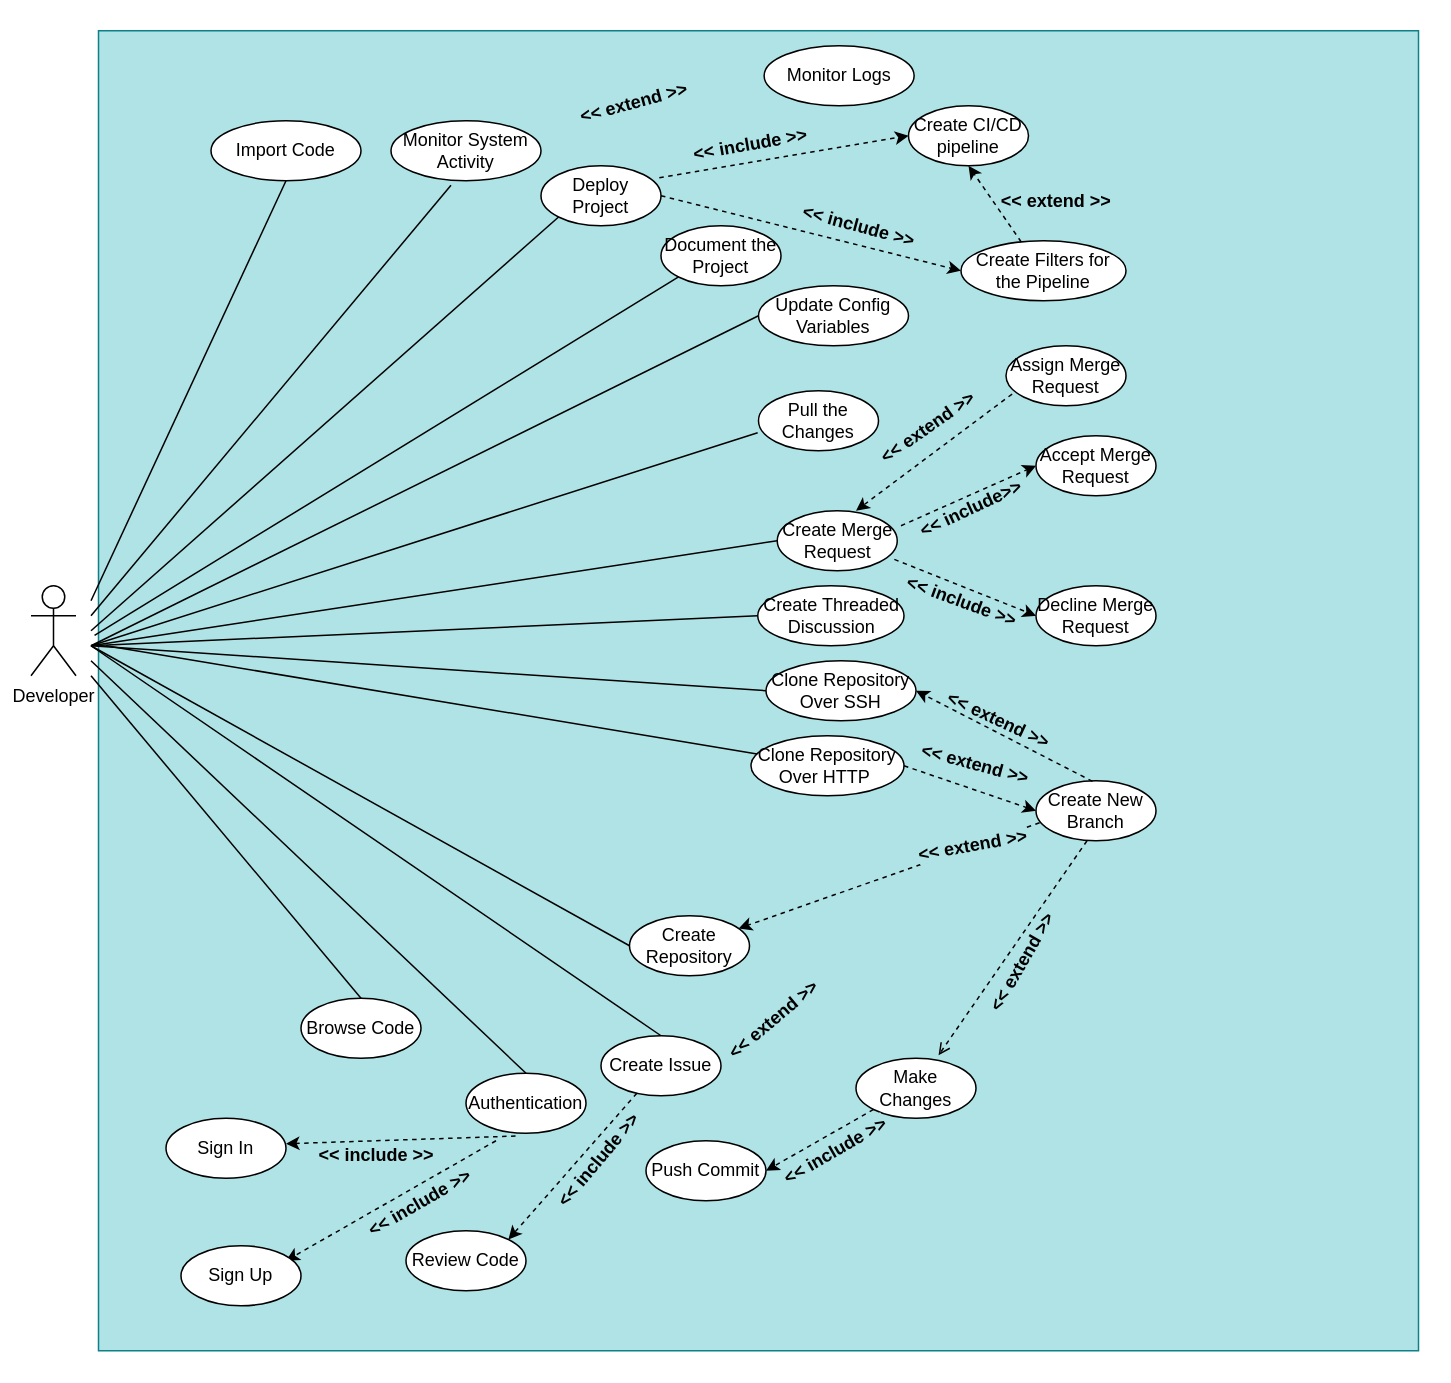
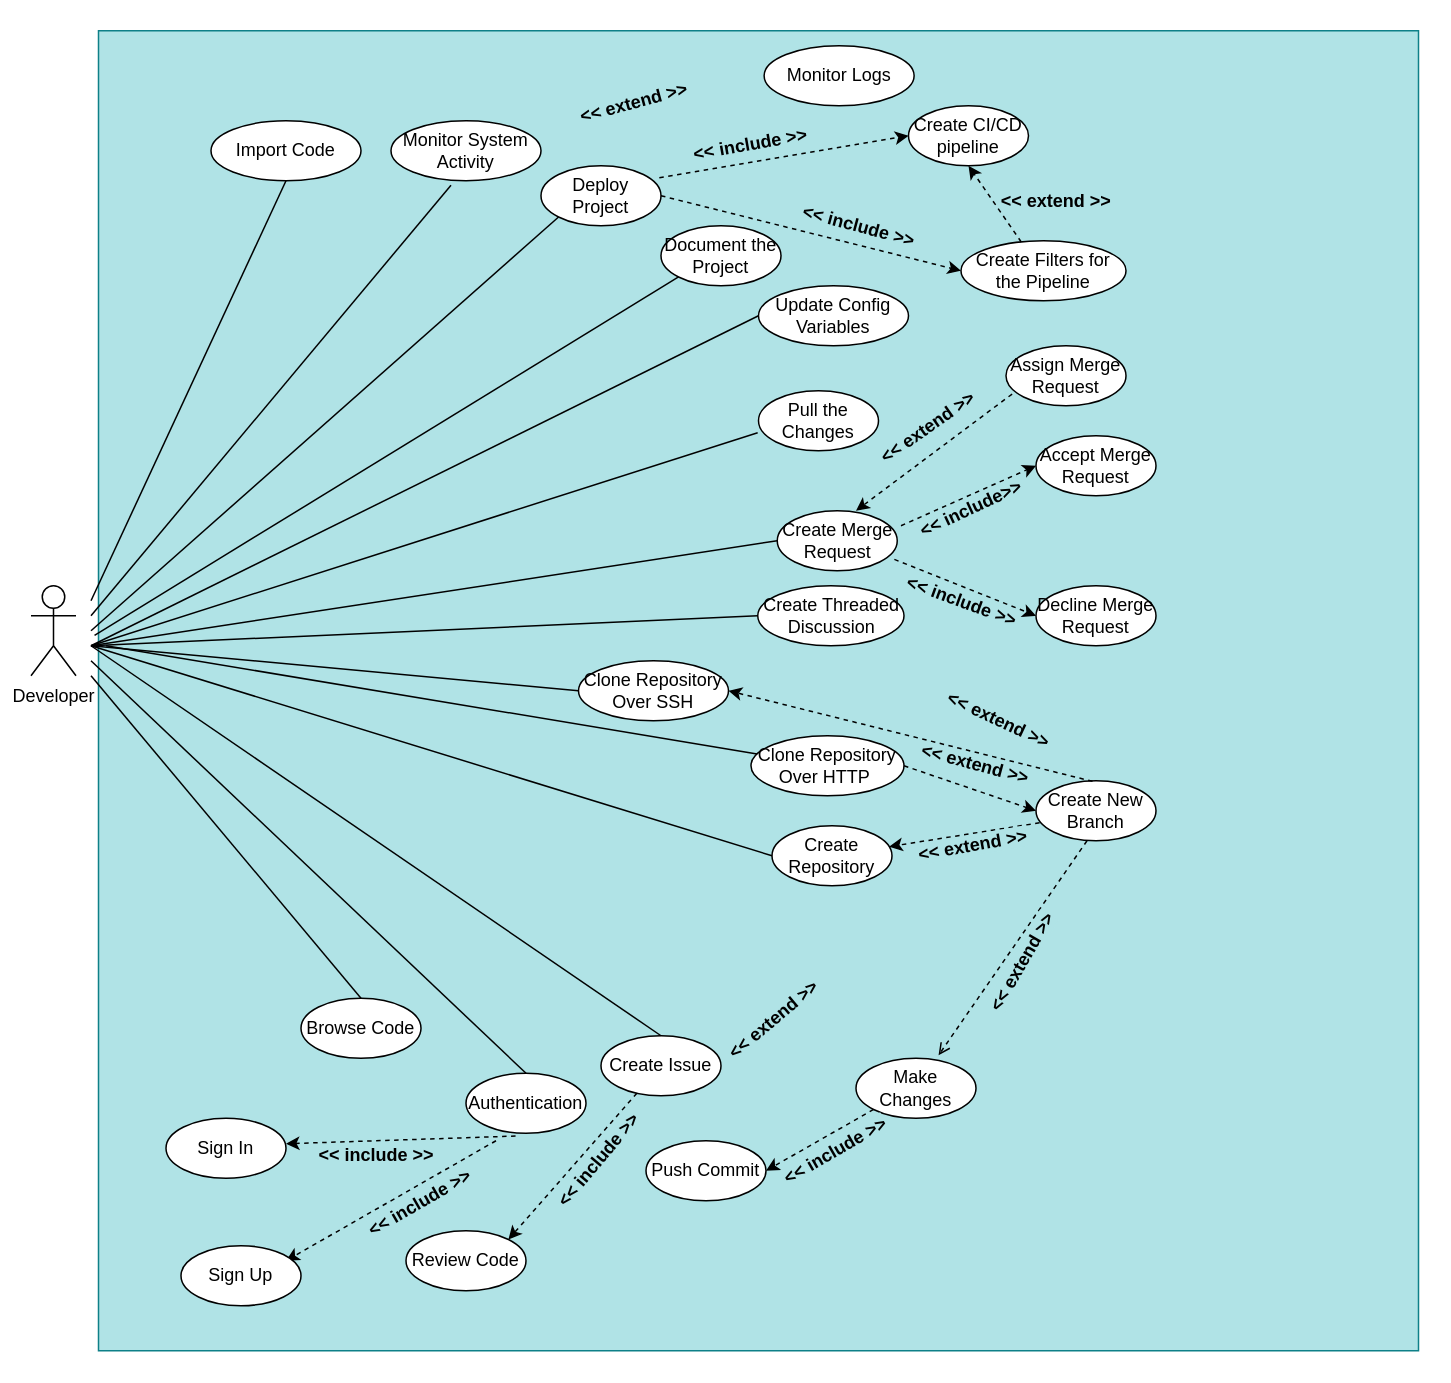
node "Clone Repository Over SSH": moved (841, 691) -> (653, 691)
node "Create Repository": moved (689, 946) -> (832, 856)
